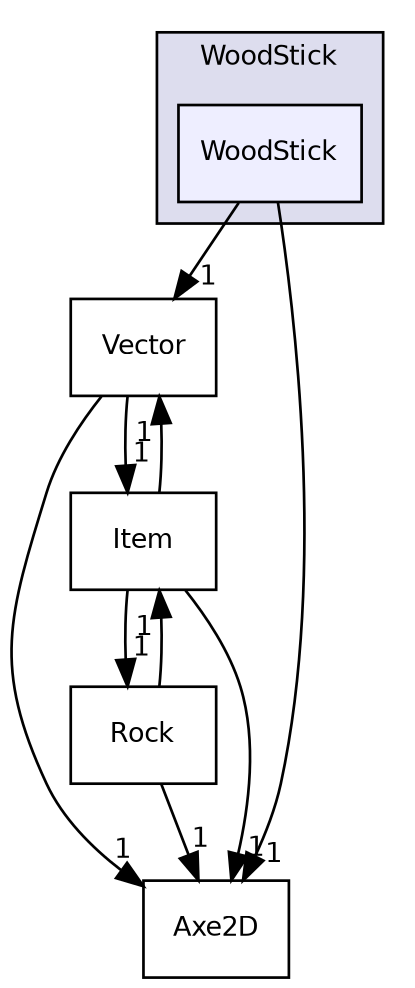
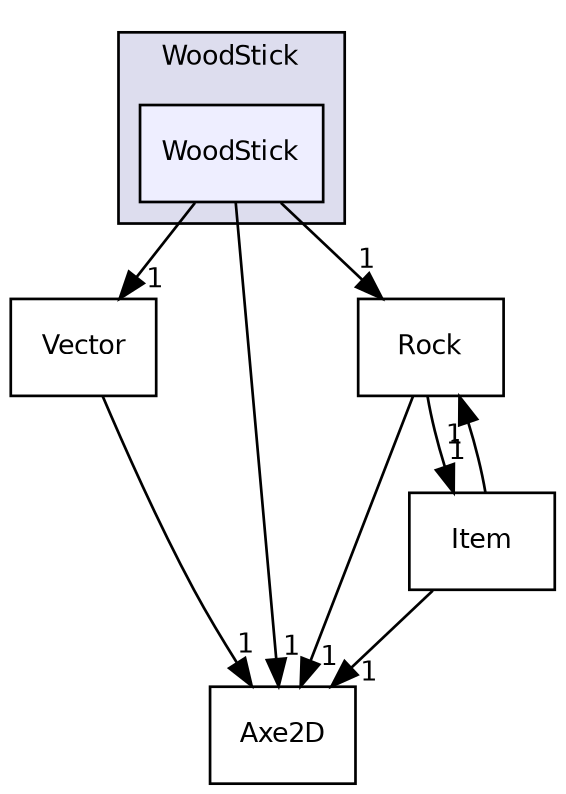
edge "WoodStick" -> "Rock": added
edge "Vector" -> "Item": removed
edge "Item" -> "Vector": removed
